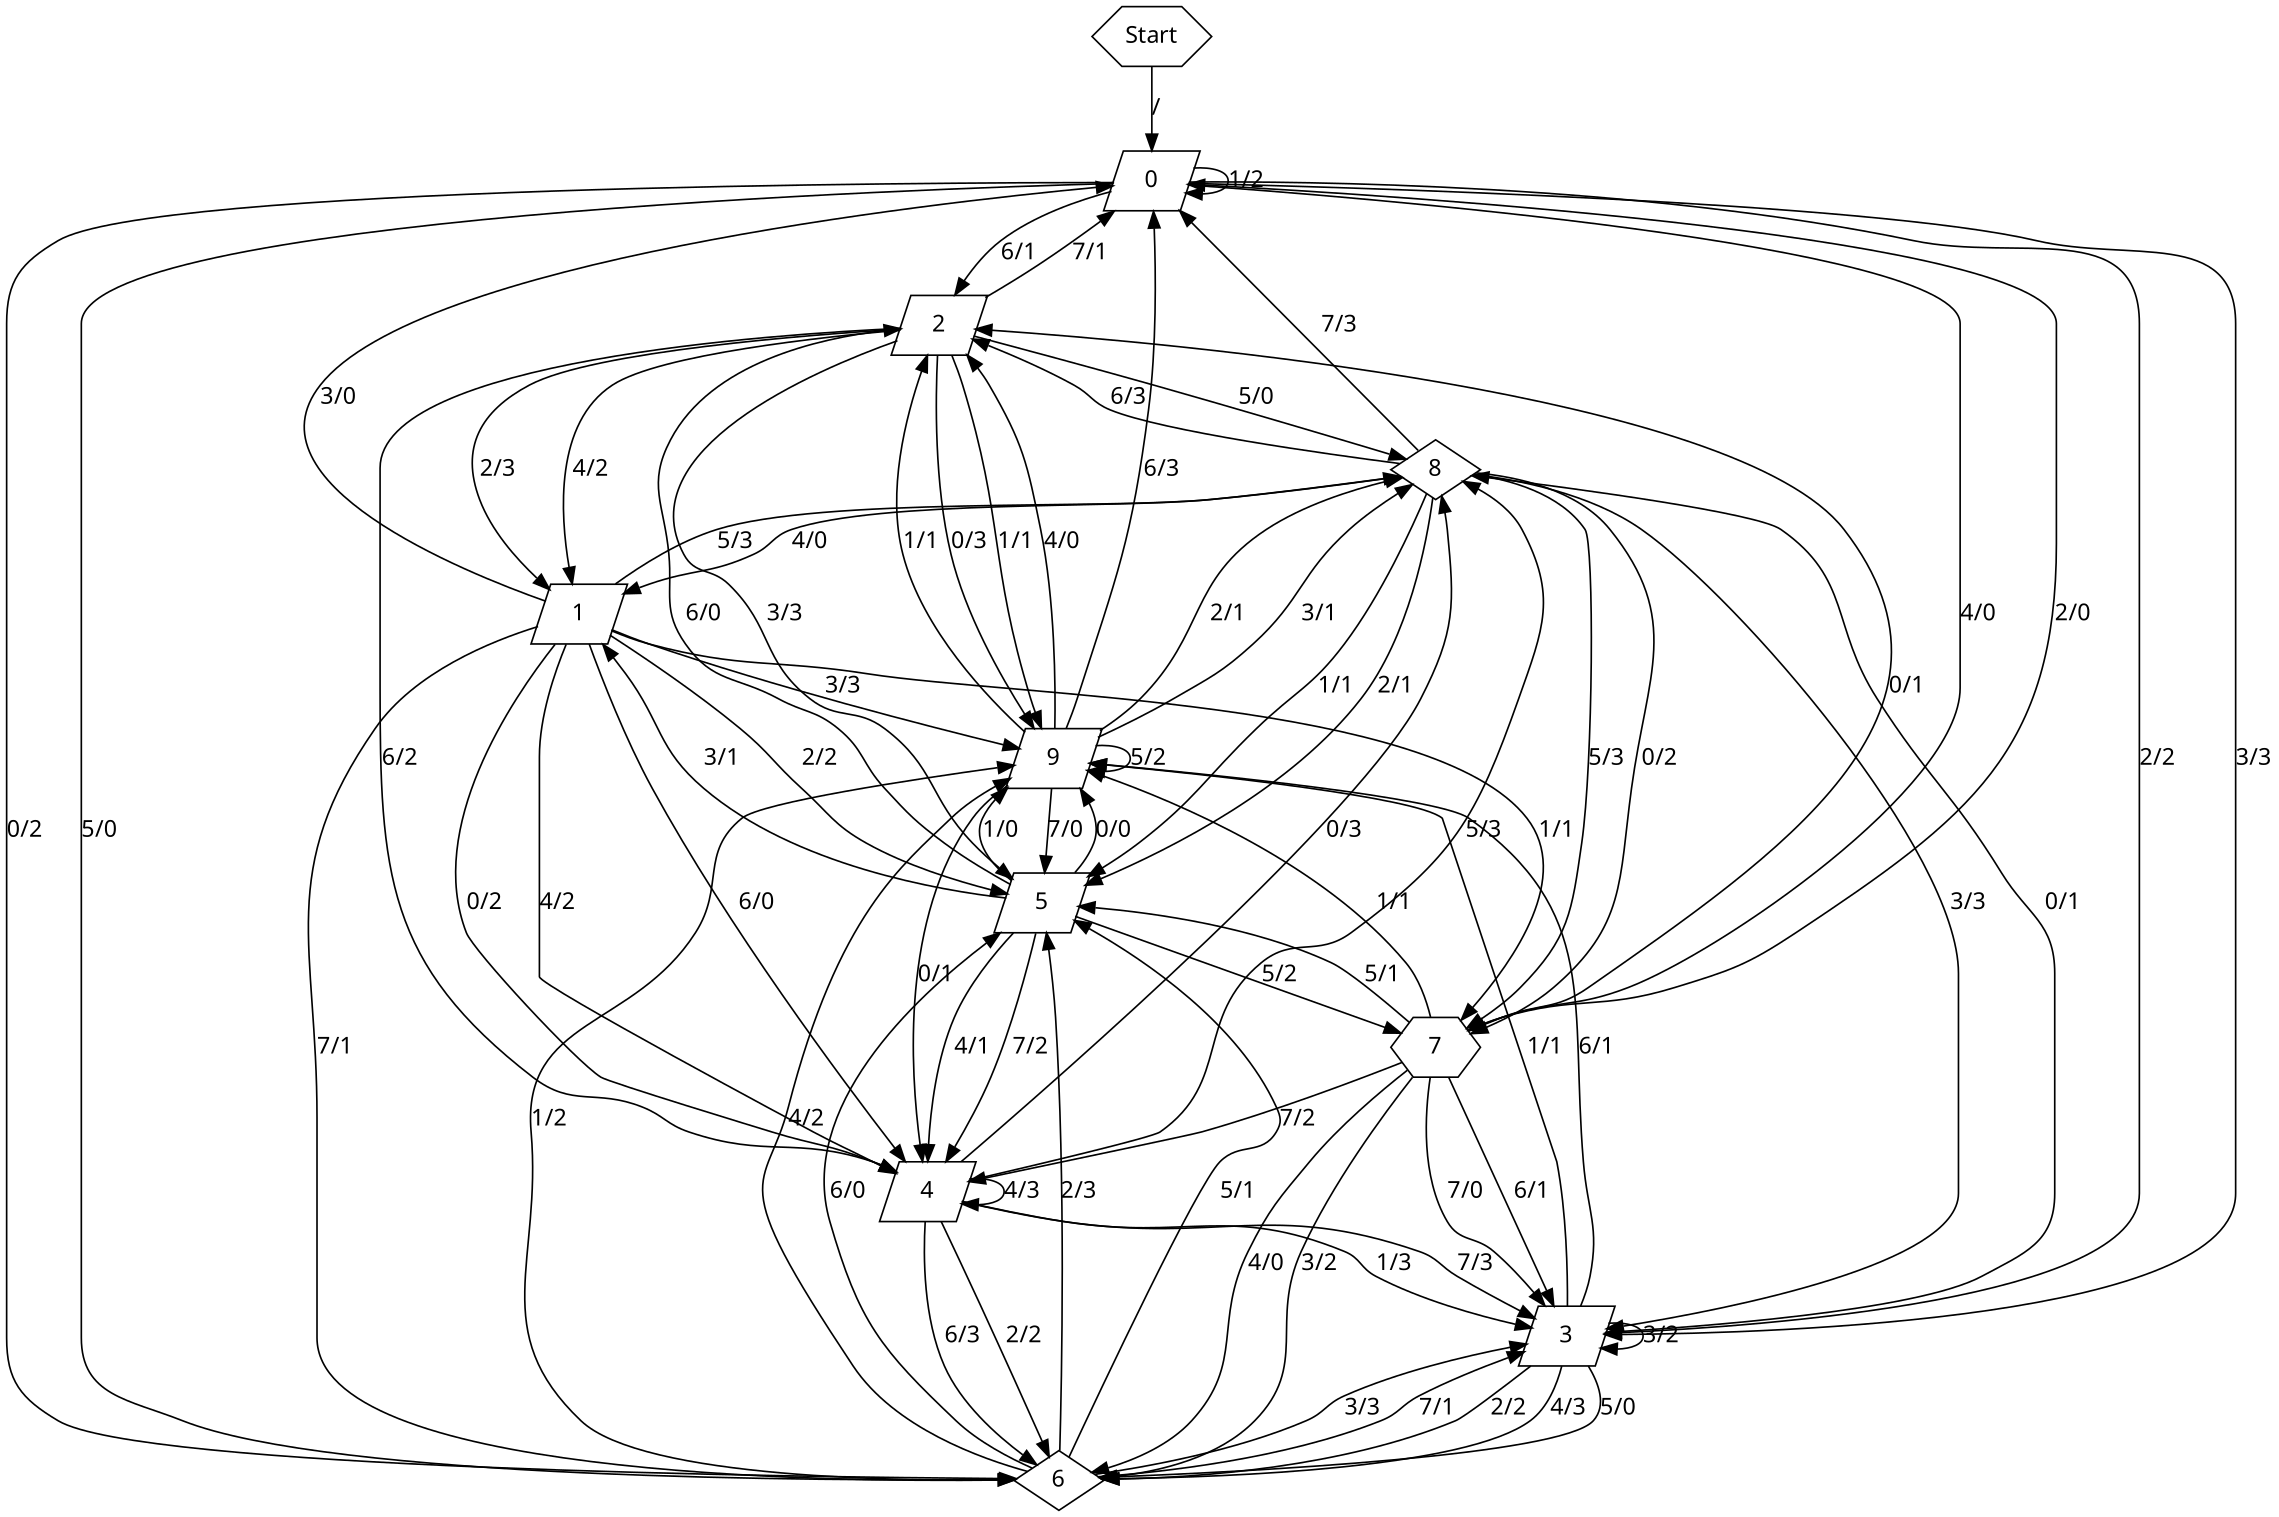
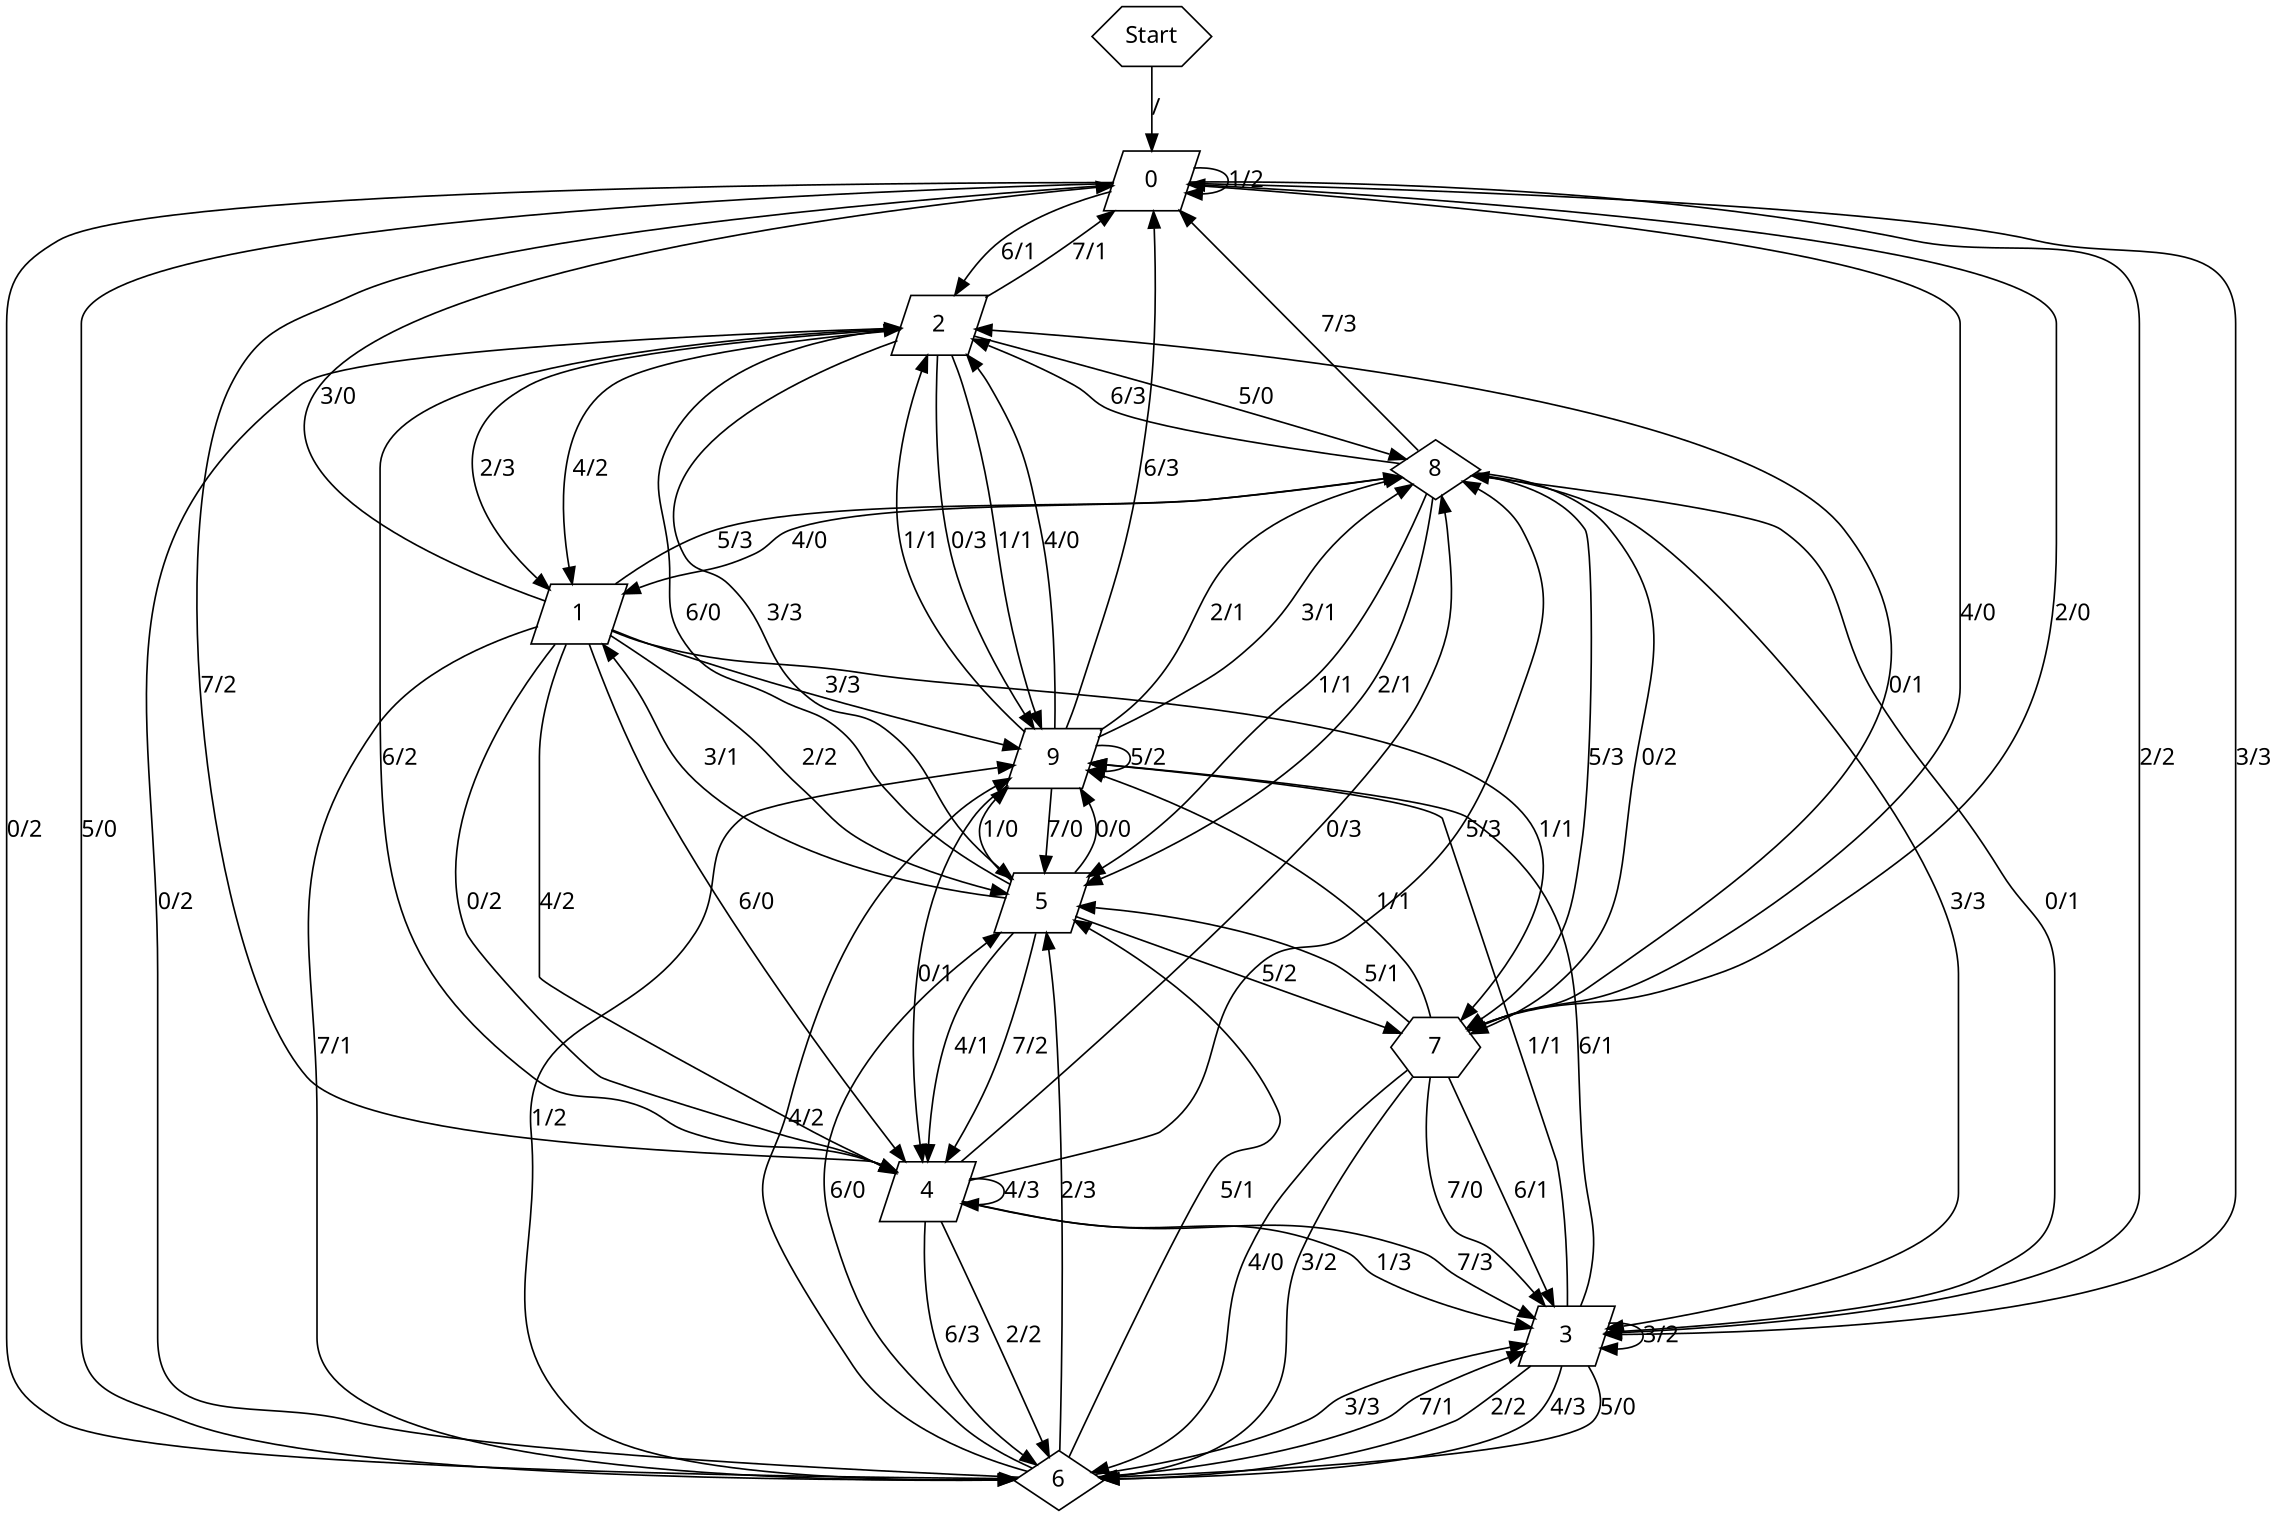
edge "6" -> "2": added, label "0/2"
edge "7" -> "4": now "0" -> "4"
